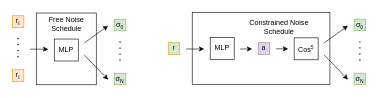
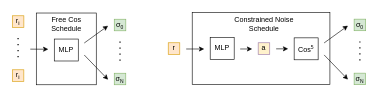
node "Free Noise Schedule": label "Free Noise Schedule" -> "Free Cos Schedule"
node "Constrained Noise Schedule": moved (279, 27) -> (264, 24)
node "r": fillcolor #d5e8d4 -> #ffe6cc
node "a": fillcolor #e1d5e7 -> #fff2cc
